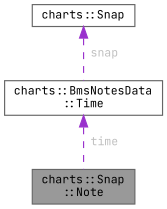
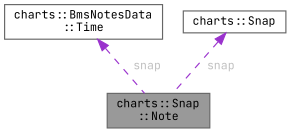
edge "charts::BmsNotesData ::Time" -> "charts::Snap": now "charts::Snap ::Note" -> "charts::Snap"
edge "charts::Snap ::Note" -> "charts::BmsNotesData ::Time": label " time" -> " snap"
